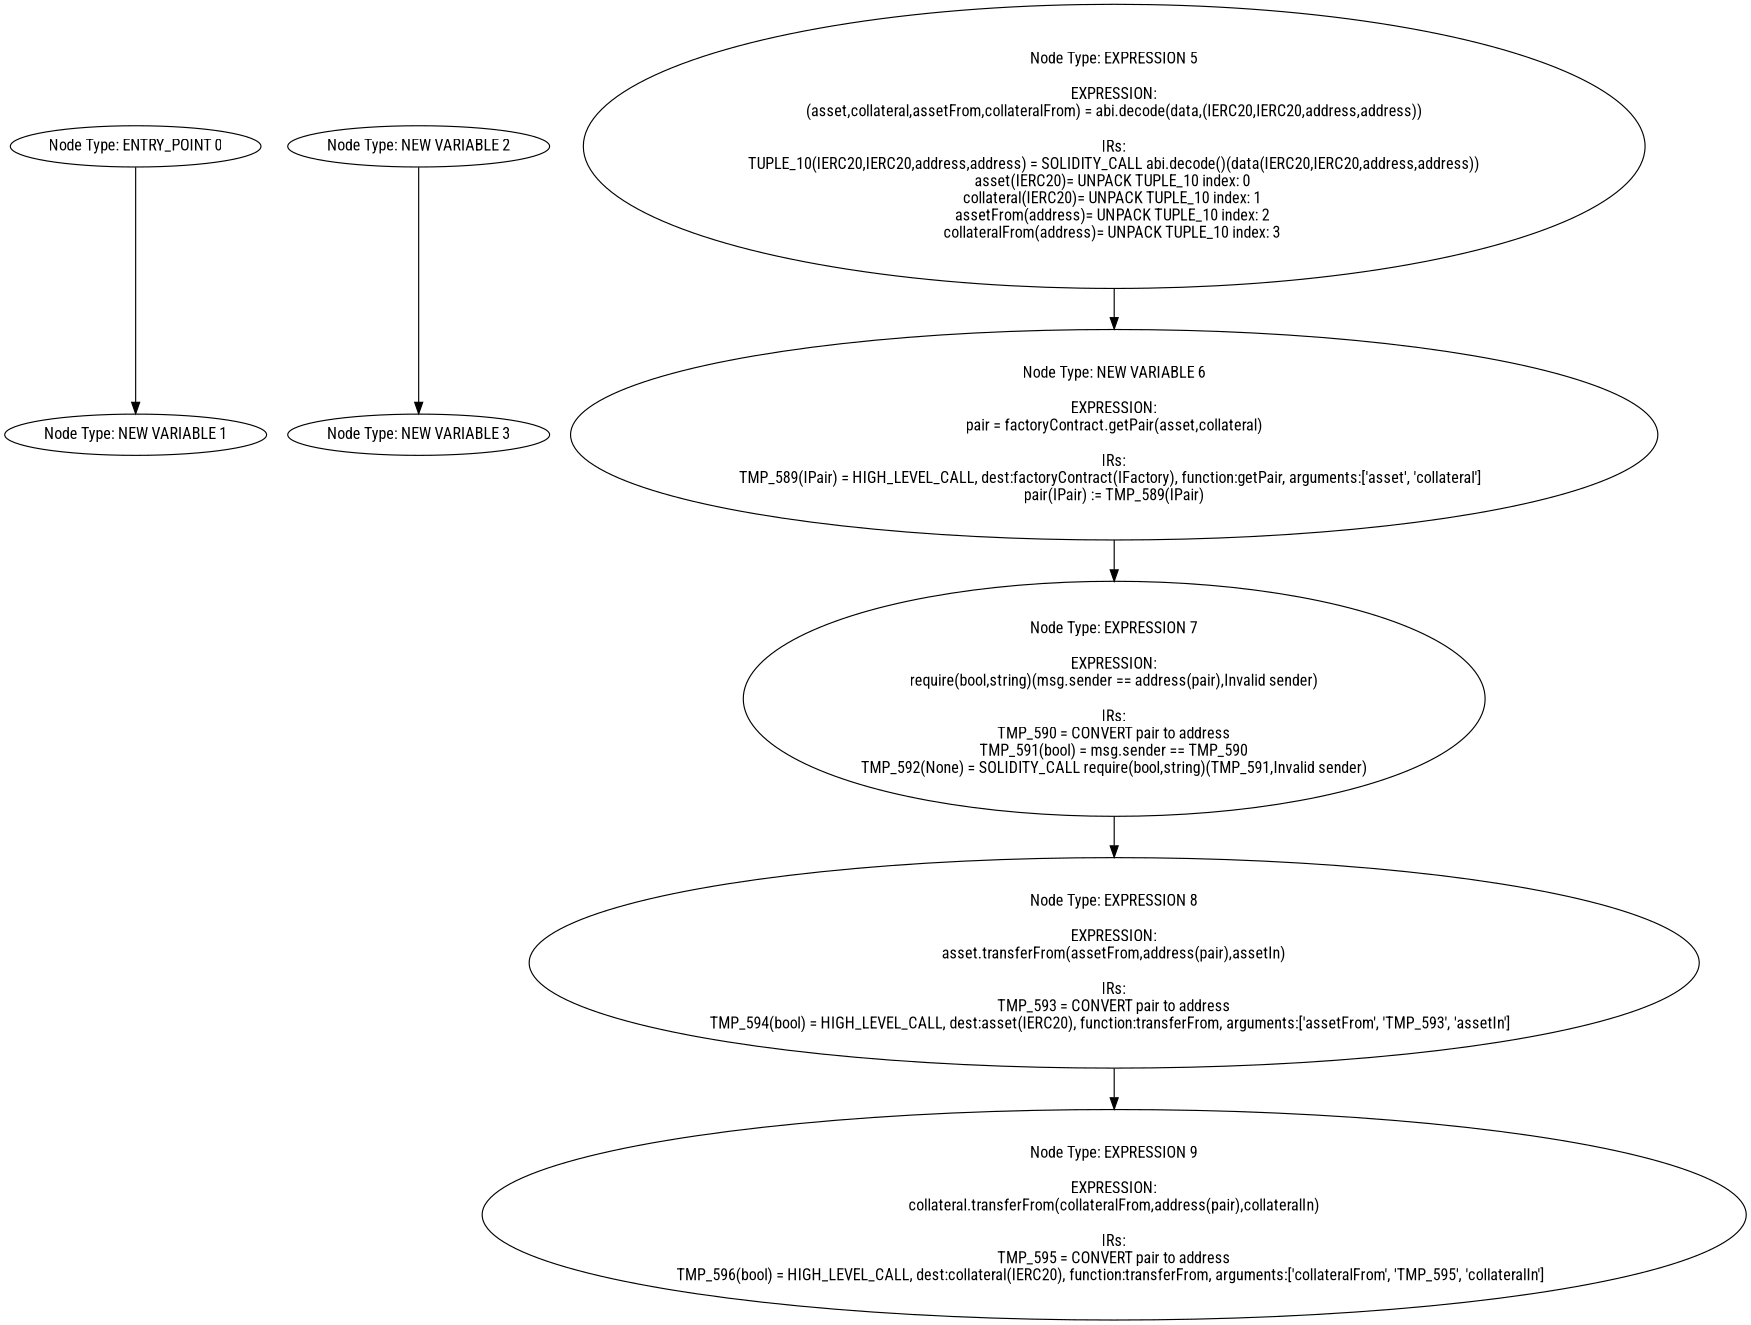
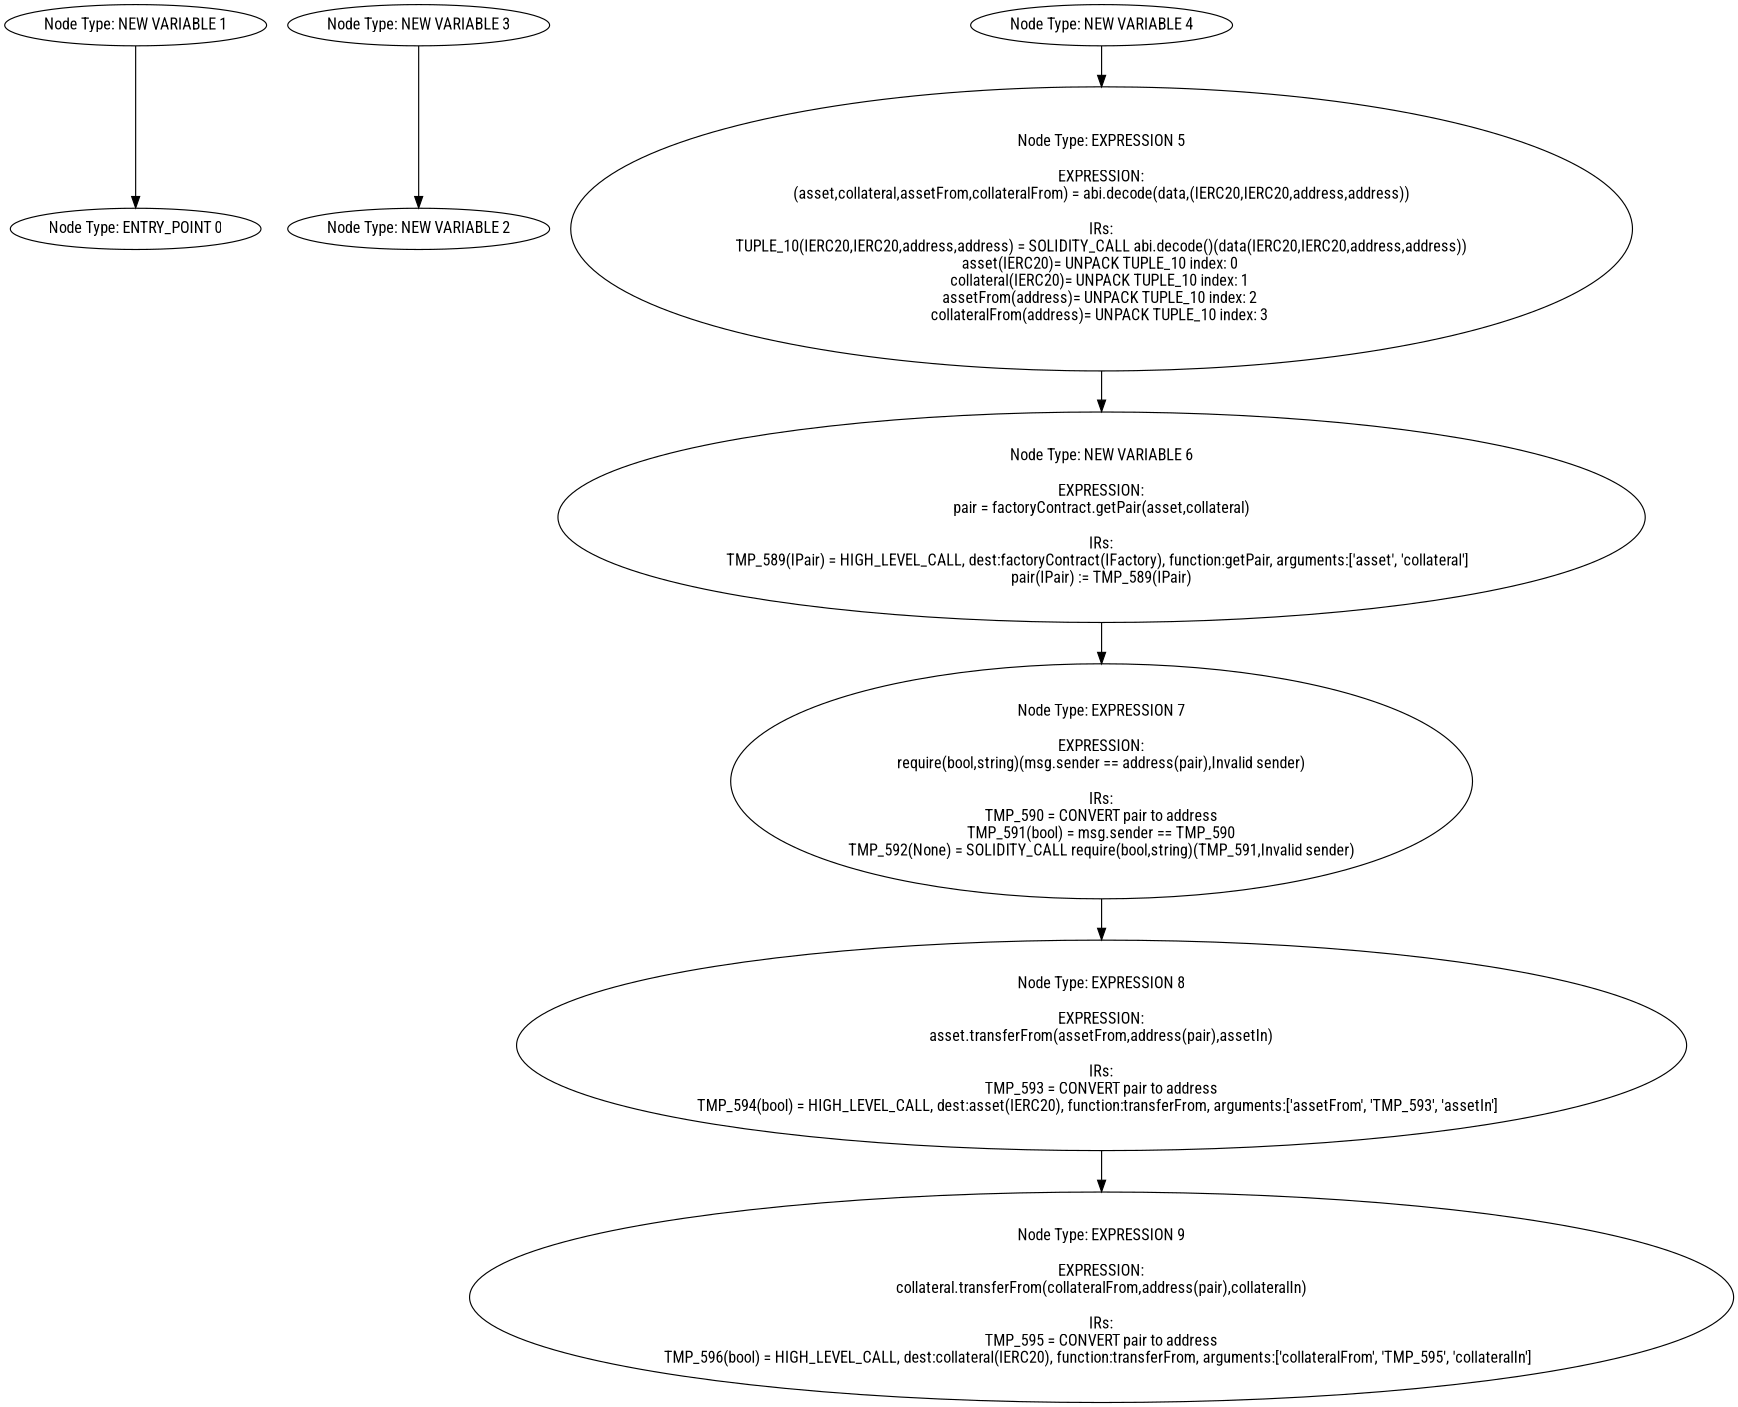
node "Node Type: NEW VARIABLE 4": added
edge "Node Type: ENTRY_POINT 0" -> "Node Type: NEW VARIABLE 1": reversed
edge "Node Type: NEW VARIABLE 2" -> "Node Type: NEW VARIABLE 3": reversed
